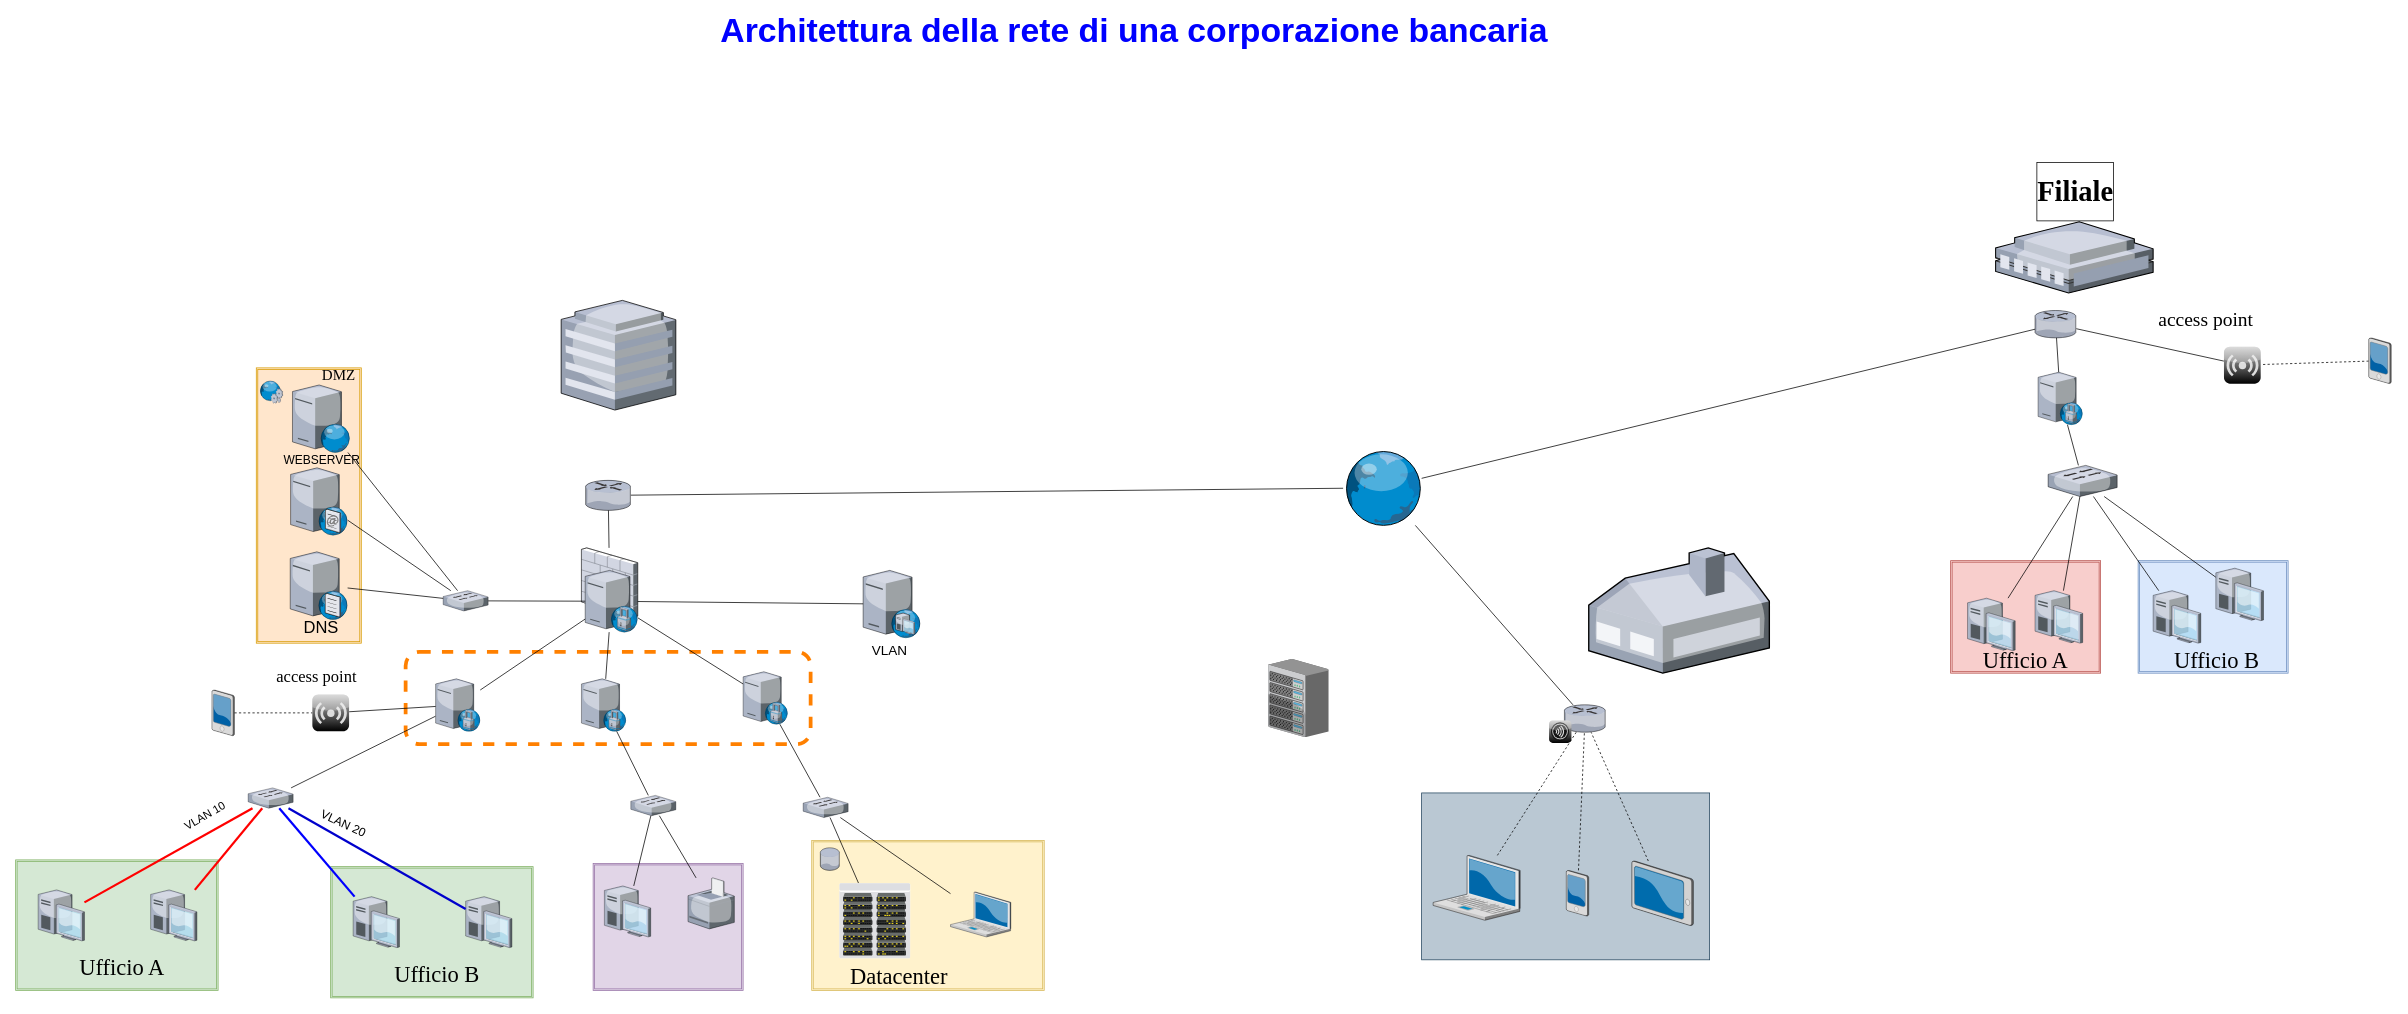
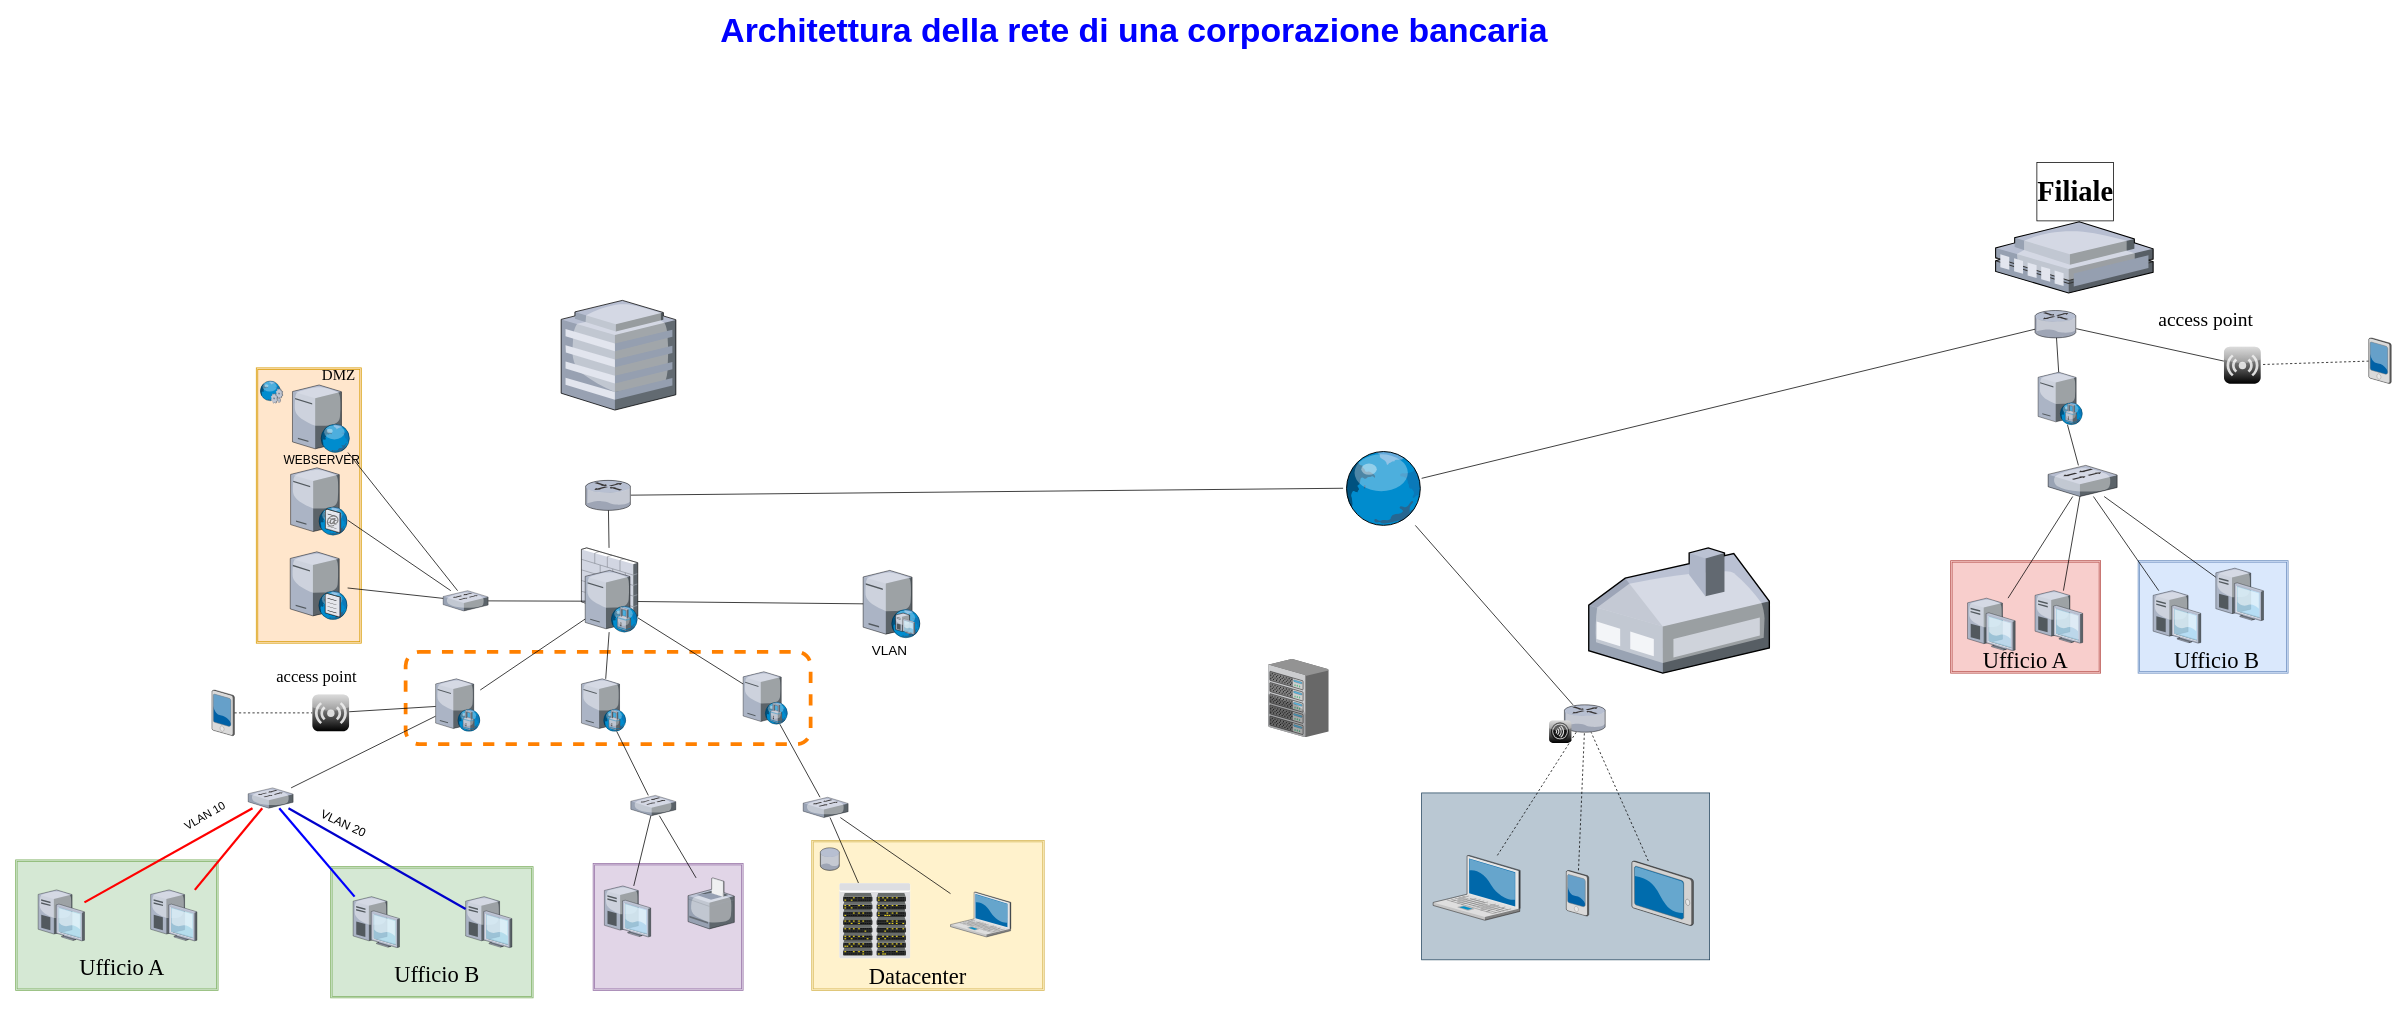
node "DNS": removed
node "Datacenter": moved (899, 974) -> (918, 974)
